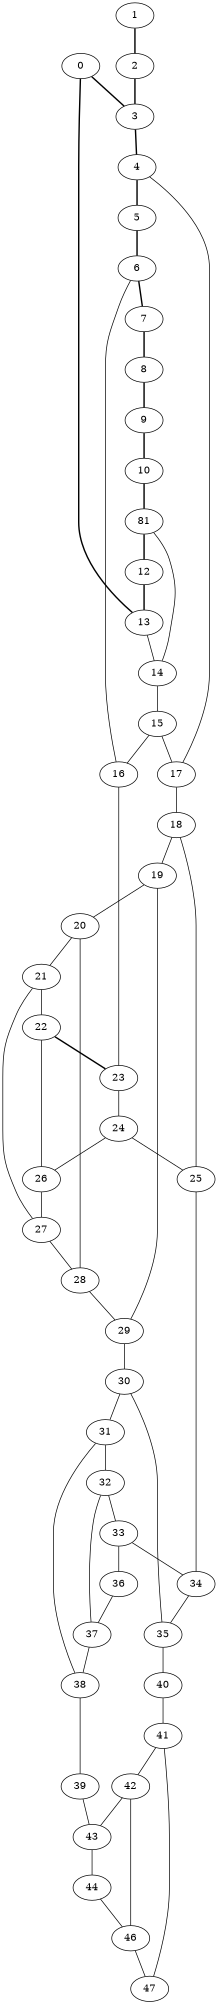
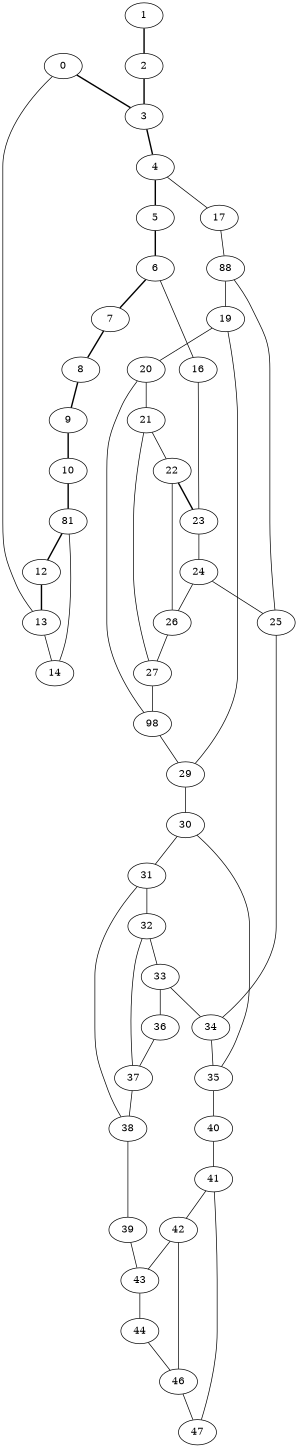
edge "0" -- "13": style bold -> solid
node "15": removed
node "18": label "18" -> "88"
node "28": label "28" -> "98"
